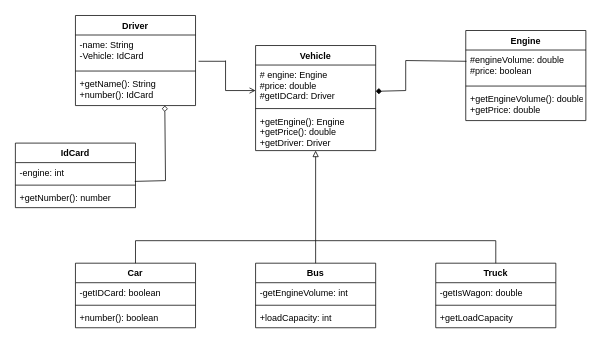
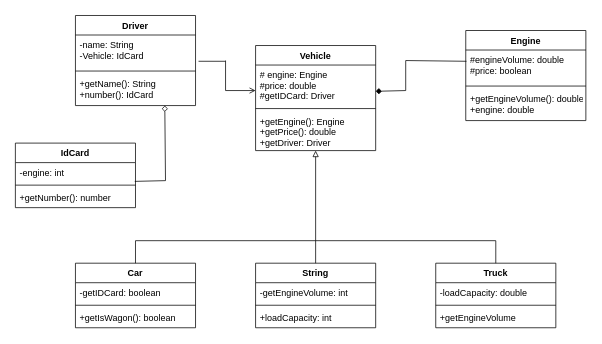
node "+getEngineVolume(): double +getPrice: double": label "+getEngineVolume(): double +getPrice: double" -> "+getEngineVolume(): double +engine: double"
node "Bus": label "Bus" -> "String"
node "-getIsWagon: double": label "-getIsWagon: double" -> "-loadCapacity: double"
node "+number(): boolean": label "+number(): boolean" -> "+getIsWagon(): boolean"
node "+getLoadCapacity": label "+getLoadCapacity" -> "+getEngineVolume"
